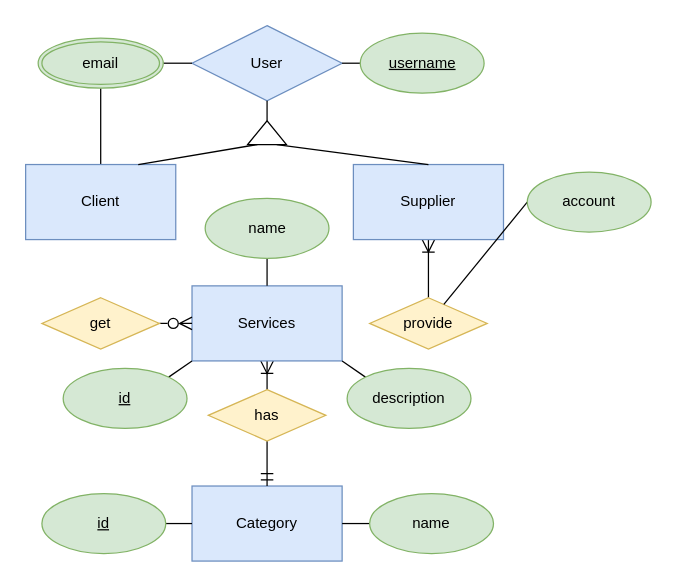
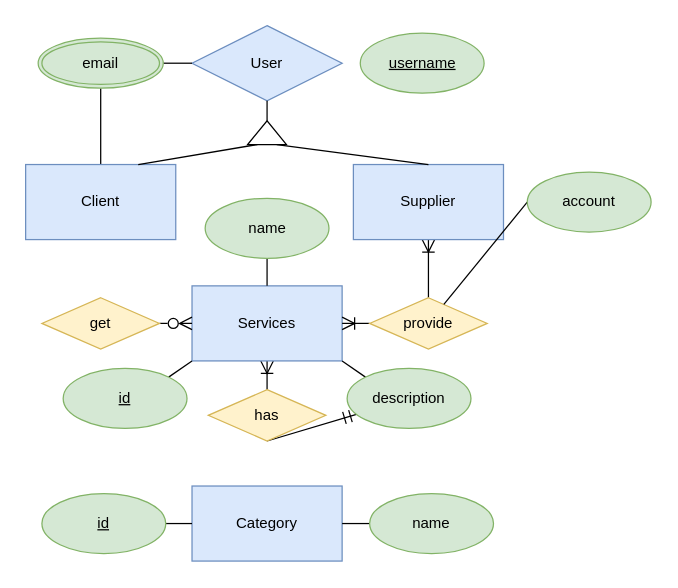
edge "User" -- "username": removed
edge "provide" -> "Services": added
edge "has" -> "Category": now "has" -> "description"
